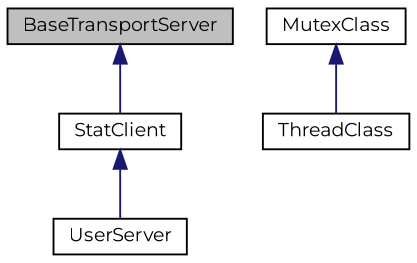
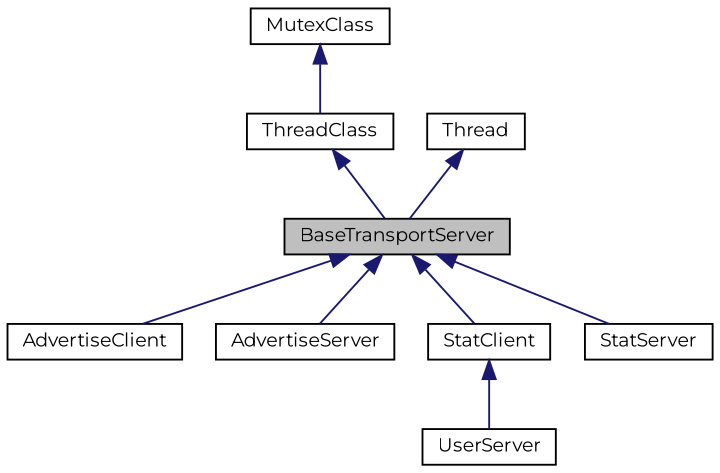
node "Thread": added
edge "BaseTransportServer" -> "ThreadClass": added
node "AdvertiseClient": added
node "AdvertiseServer": added
node "StatServer": added
